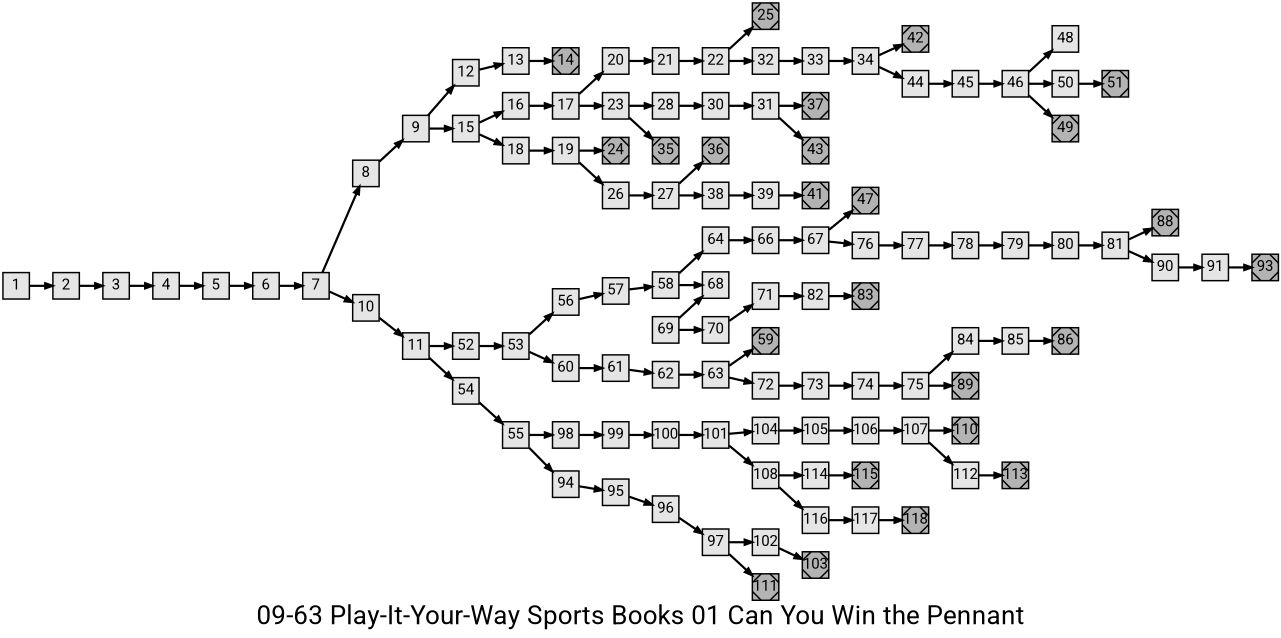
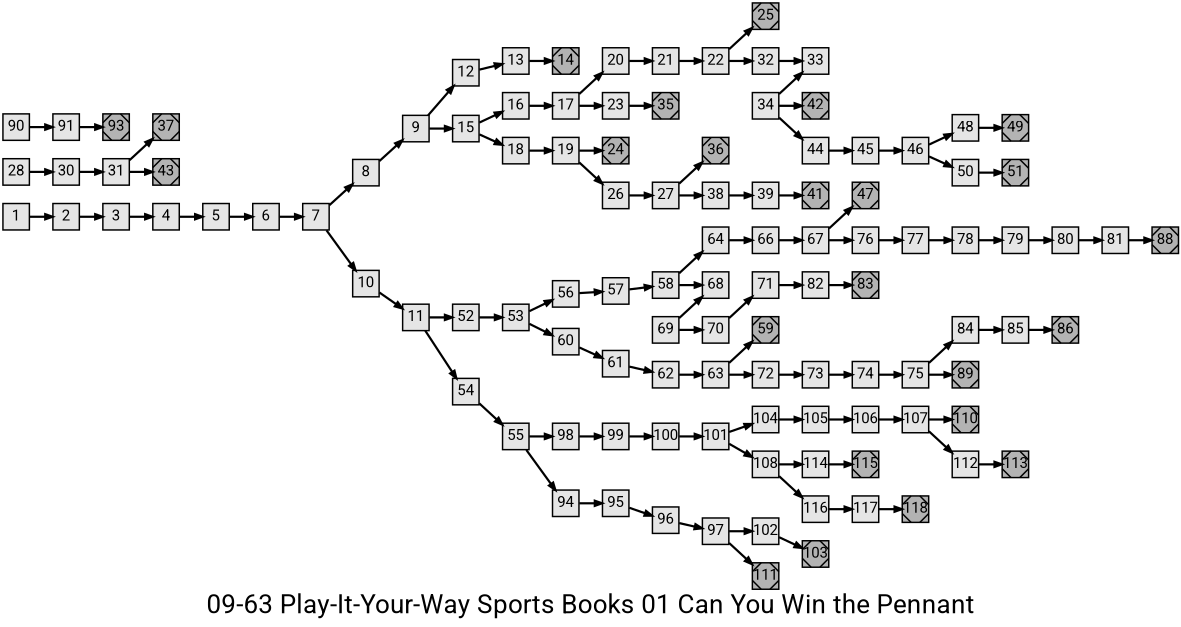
edge "33" -> "34": reversed
edge "46" -> "49": now "48" -> "49"
edge "23" -> "28": removed
edge "81" -> "90": removed
